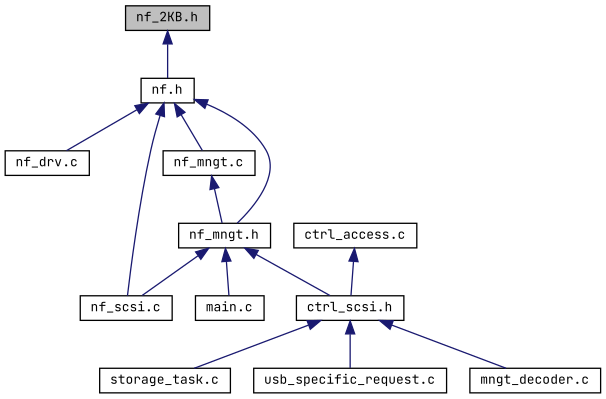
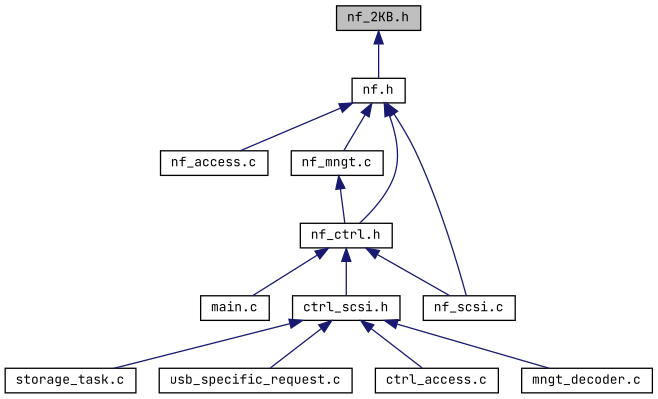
node "nf_drv.c": label "nf_drv.c" -> "nf_access.c"
node "nf_mngt.h": label "nf_mngt.h" -> "nf_ctrl.h"
edge "ctrl_scsi.h" -> "ctrl_access.c": reversed
